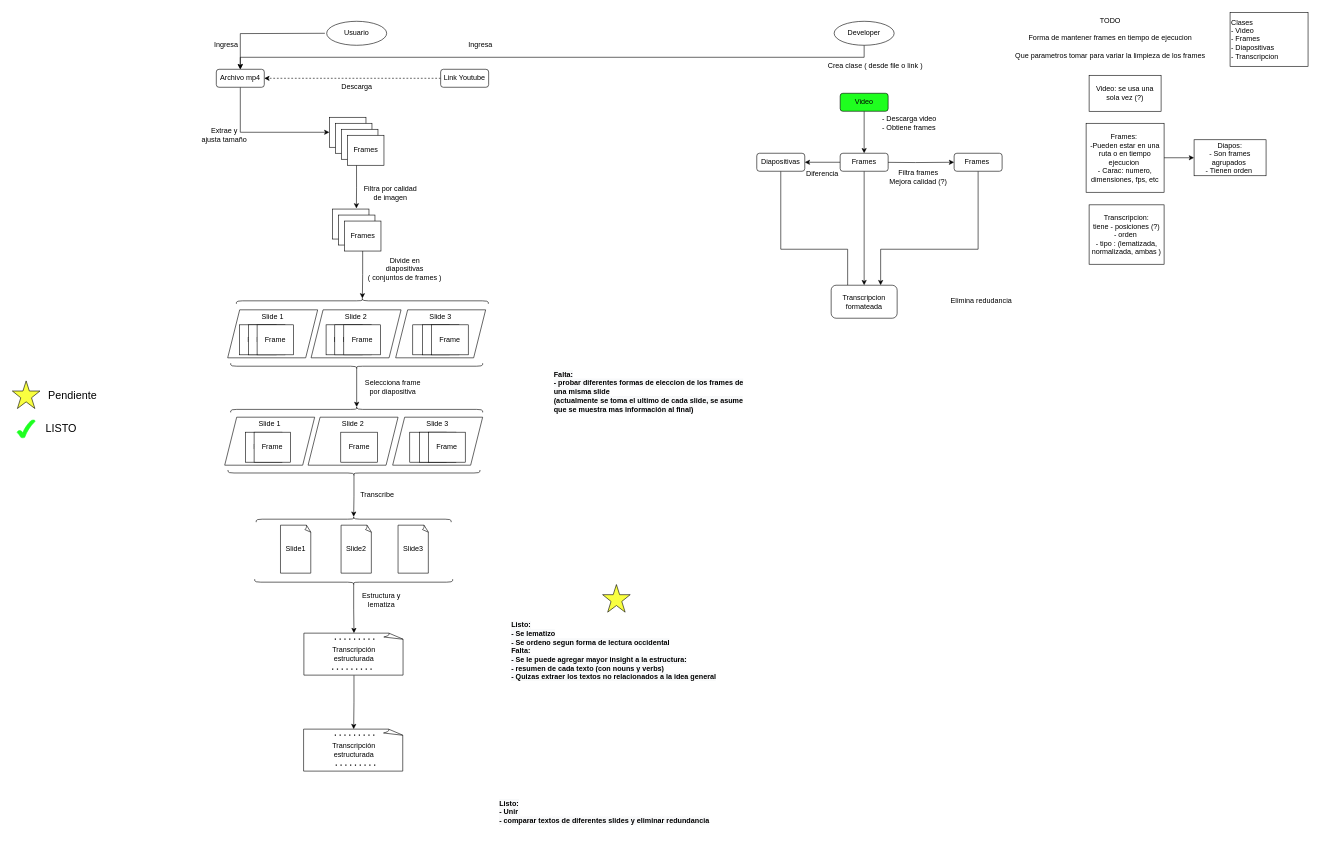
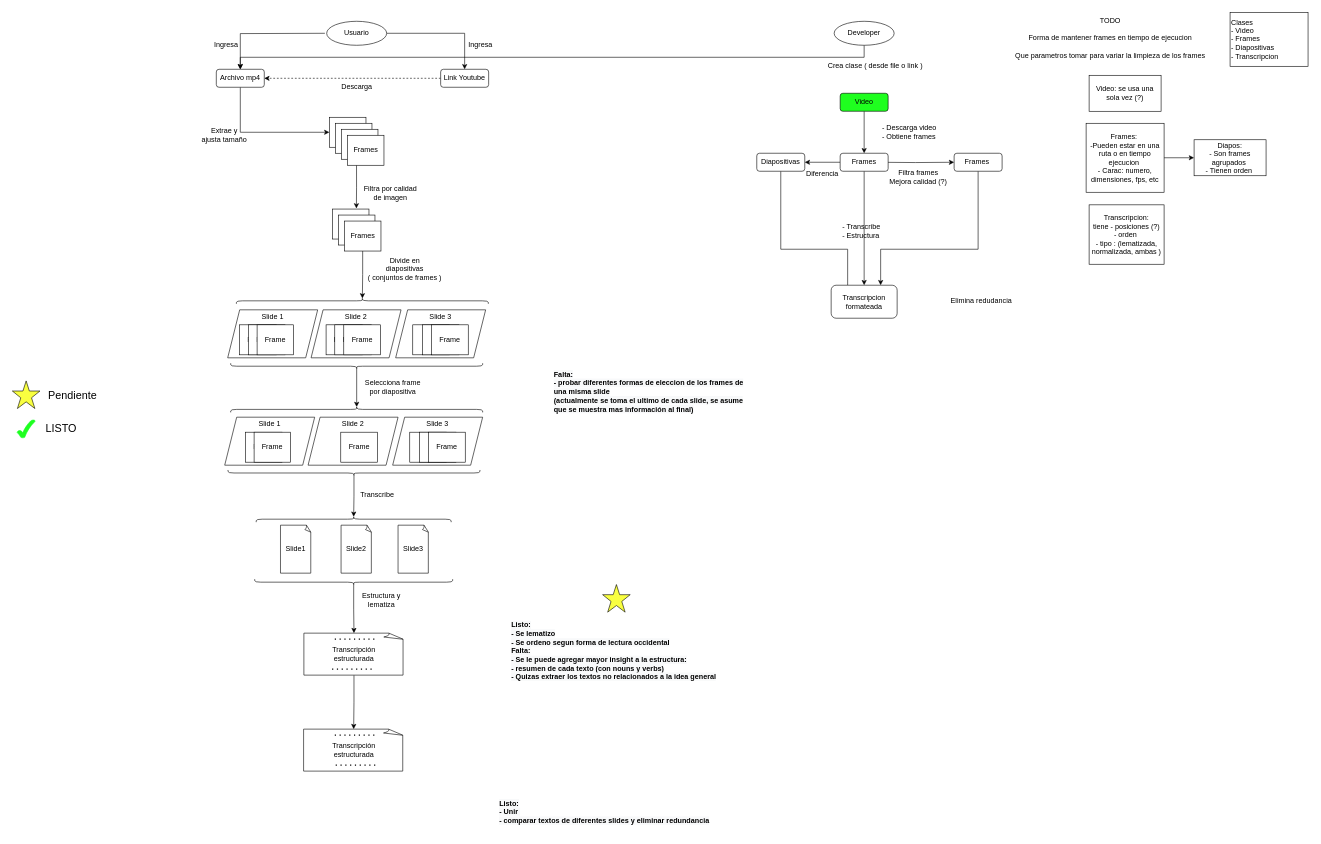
edge "Usuario" -> "Link Youtube": added
node "- Descarga video - Obtiene frames": moved (909, 123) -> (909, 132)
node "- Transcribe - Estructura": added
